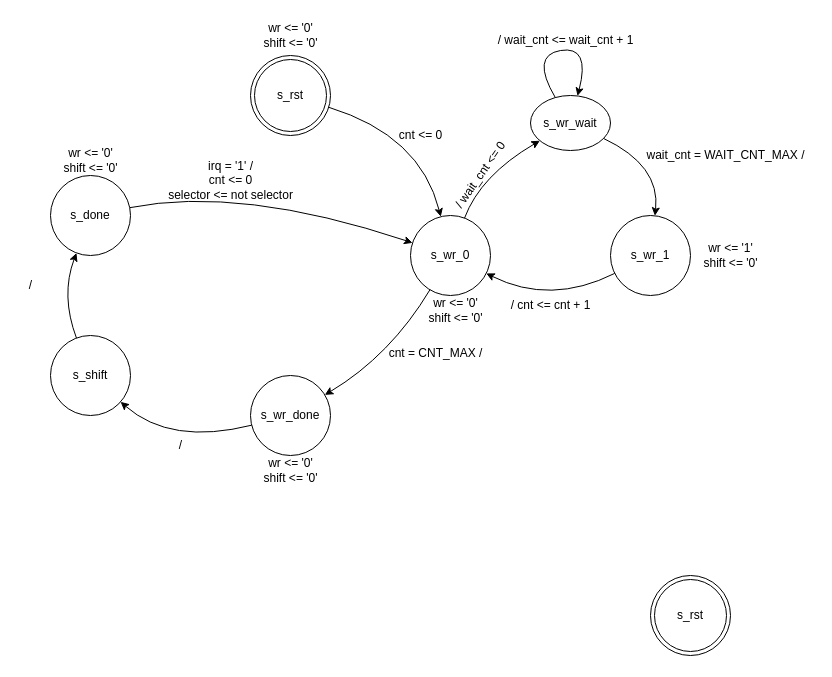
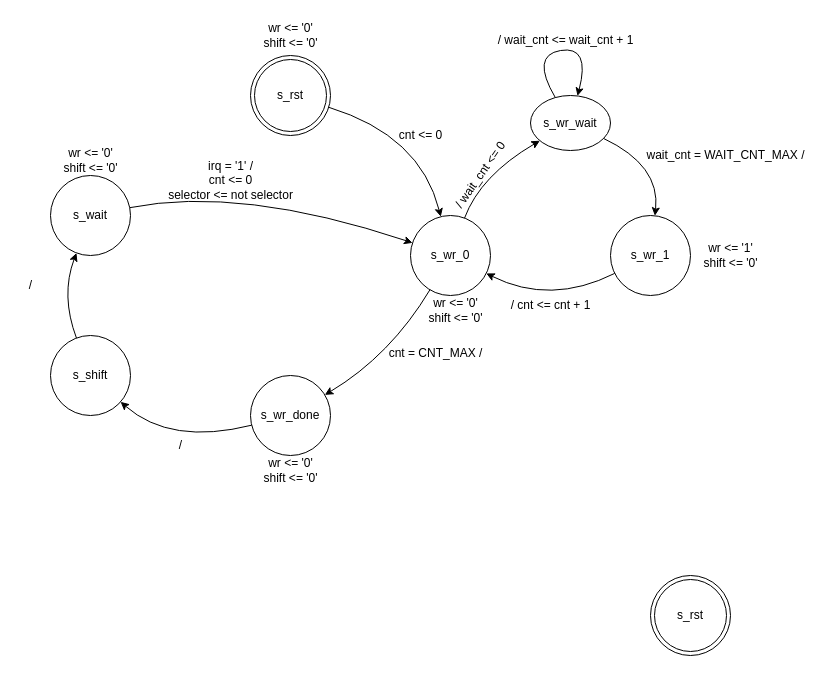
node "s_done": label "s_done" -> "s_wait"
